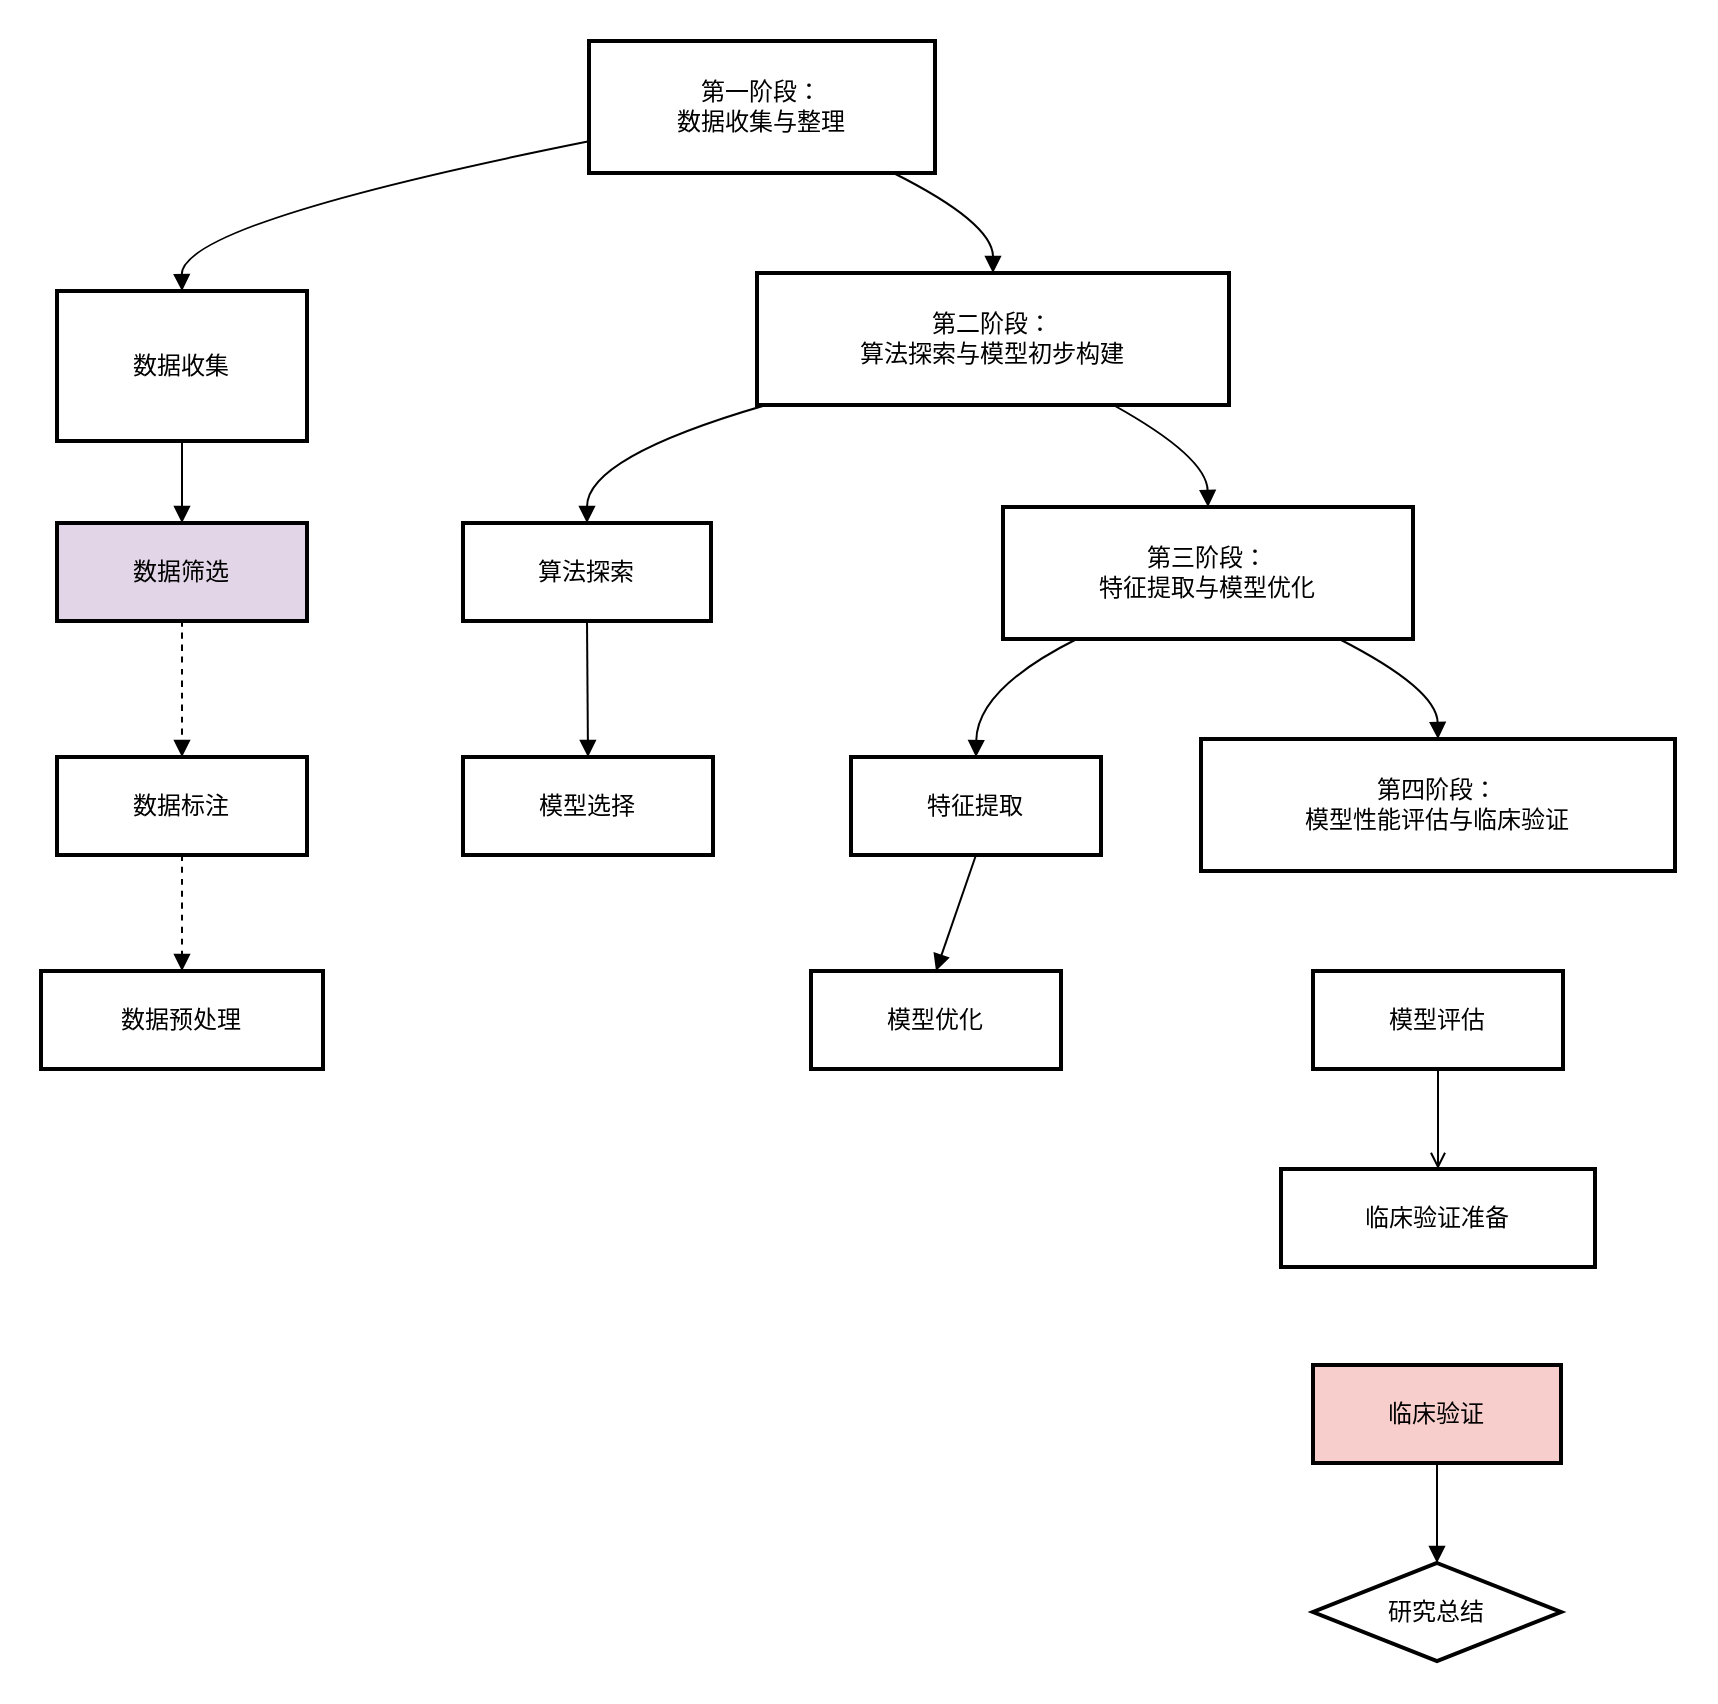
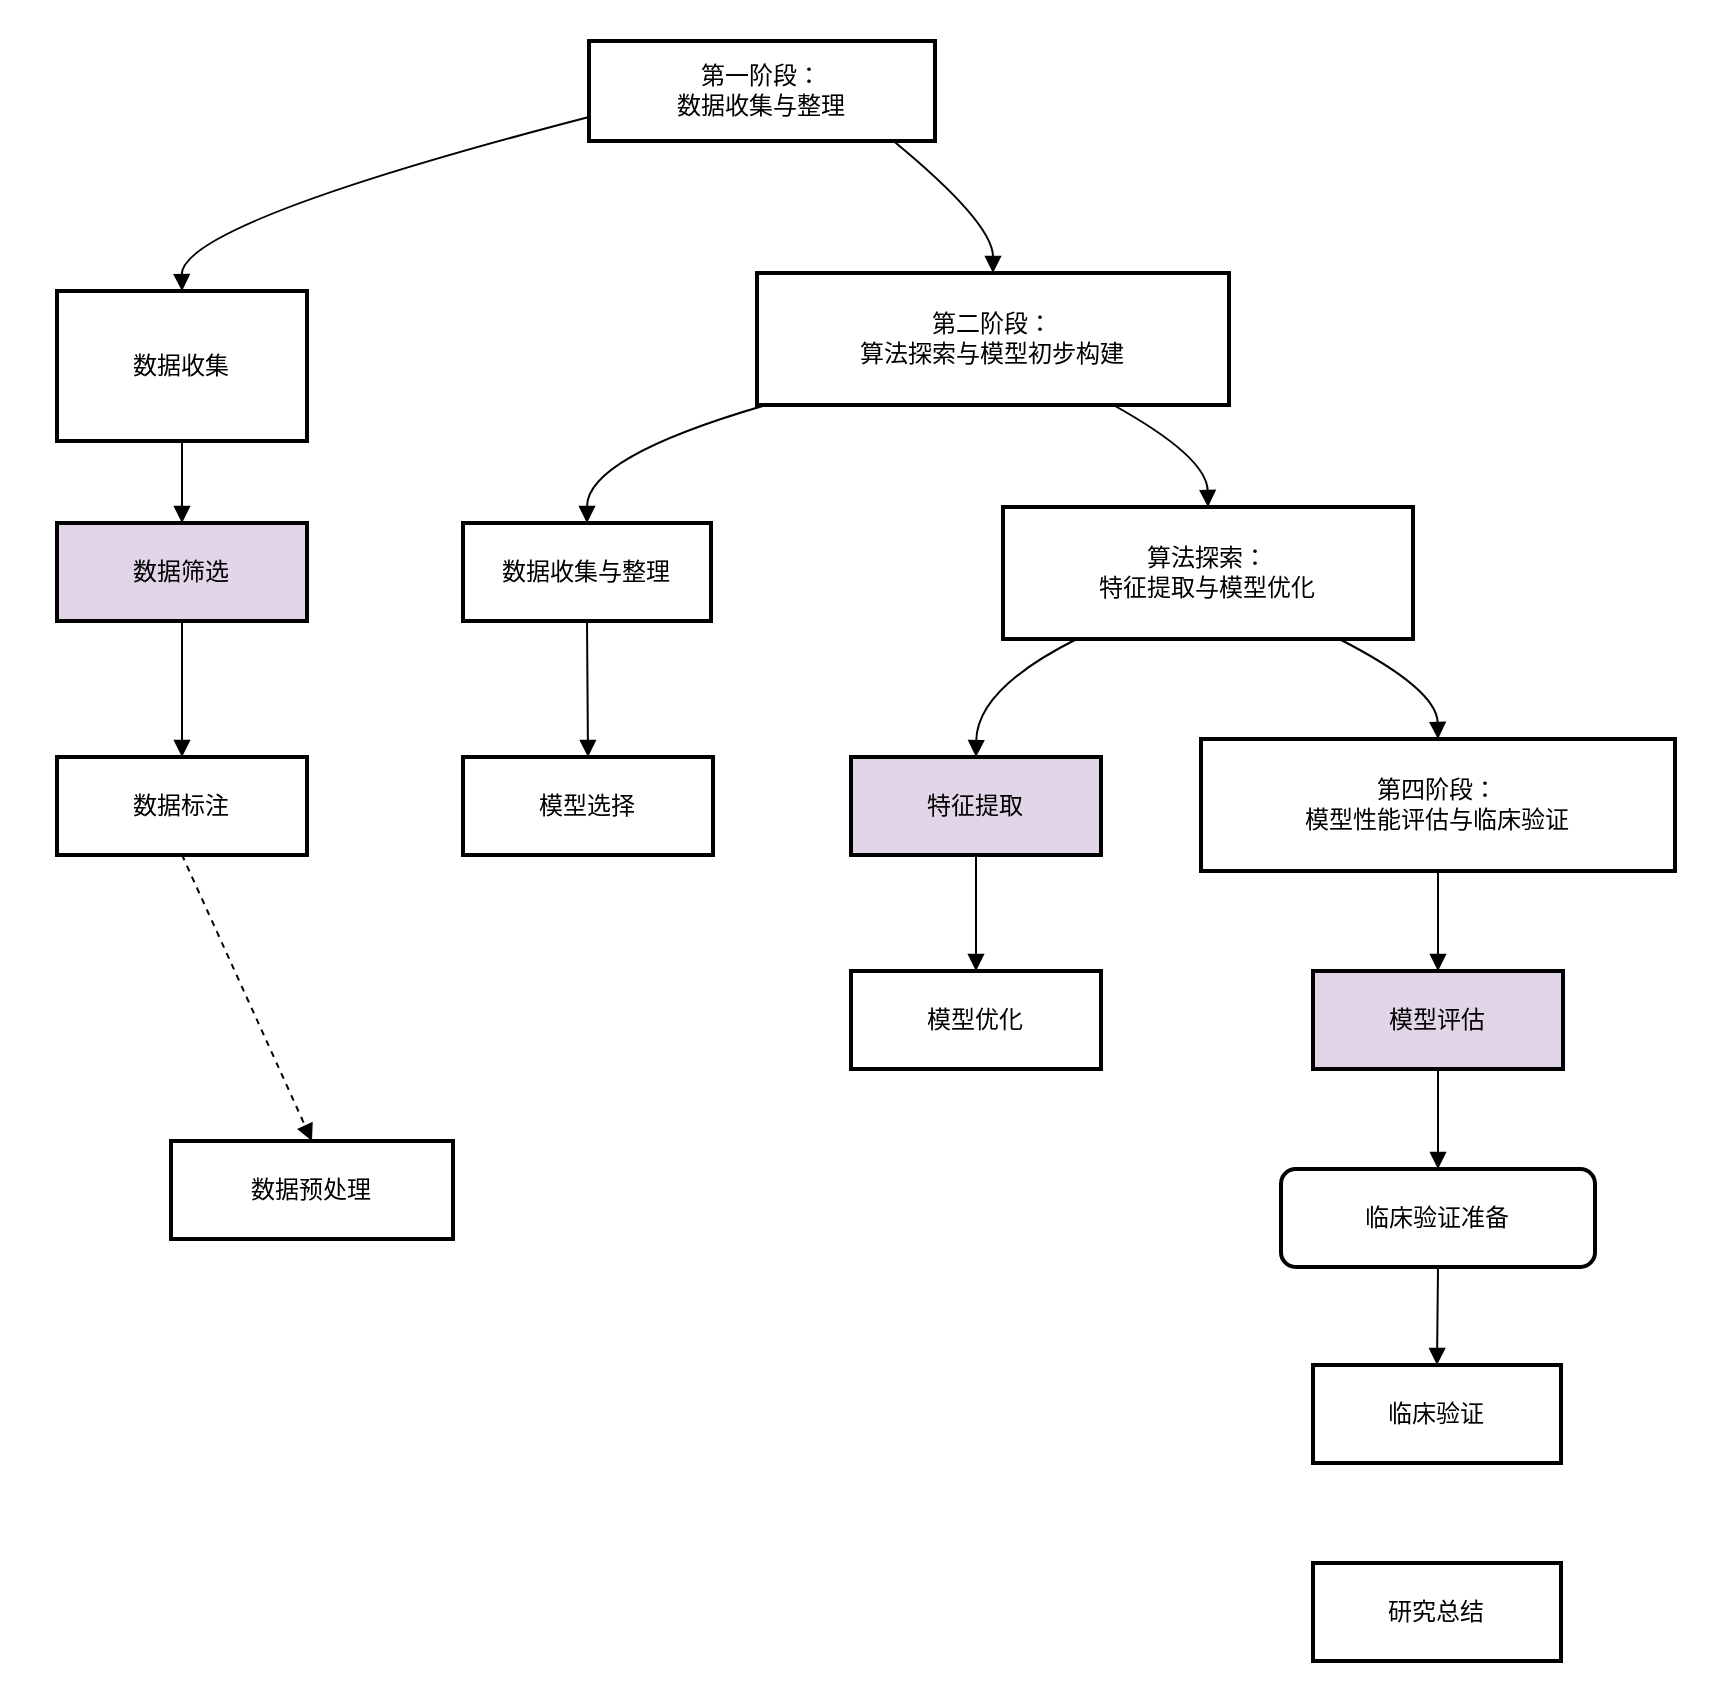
node "第一阶段： 数据收集与整理": size 346x132 -> 346x100
node "算法探索": label "算法探索" -> "数据收集与整理"
node "第三阶段： 特征提取与模型优化": label "第三阶段： 特征提取与模型优化" -> "算法探索： 特征提取与模型优化"
edge "数据筛选" -> "数据标注": style dashed -> solid
node "特征提取": fillcolor #ffffff -> #e1d5e7
edge "第四阶段： 模型性能评估与临床验证" -> "模型评估": added
node "数据预处理": moved (182, 1020) -> (312, 1190)
node "模型优化": moved (936, 1020) -> (976, 1020)
node "模型评估": fillcolor #ffffff -> #e1d5e7
edge "模型评估" -> "临床验证准备": arrowhead open -> block
node "临床验证准备": shape rectangle -> rounded rectangle
edge "临床验证准备" -> "临床验证": added
node "临床验证": fillcolor #f8cecc -> #ffffff
edge "临床验证" -> "研究总结": removed
node "研究总结": shape diamond -> rectangle
